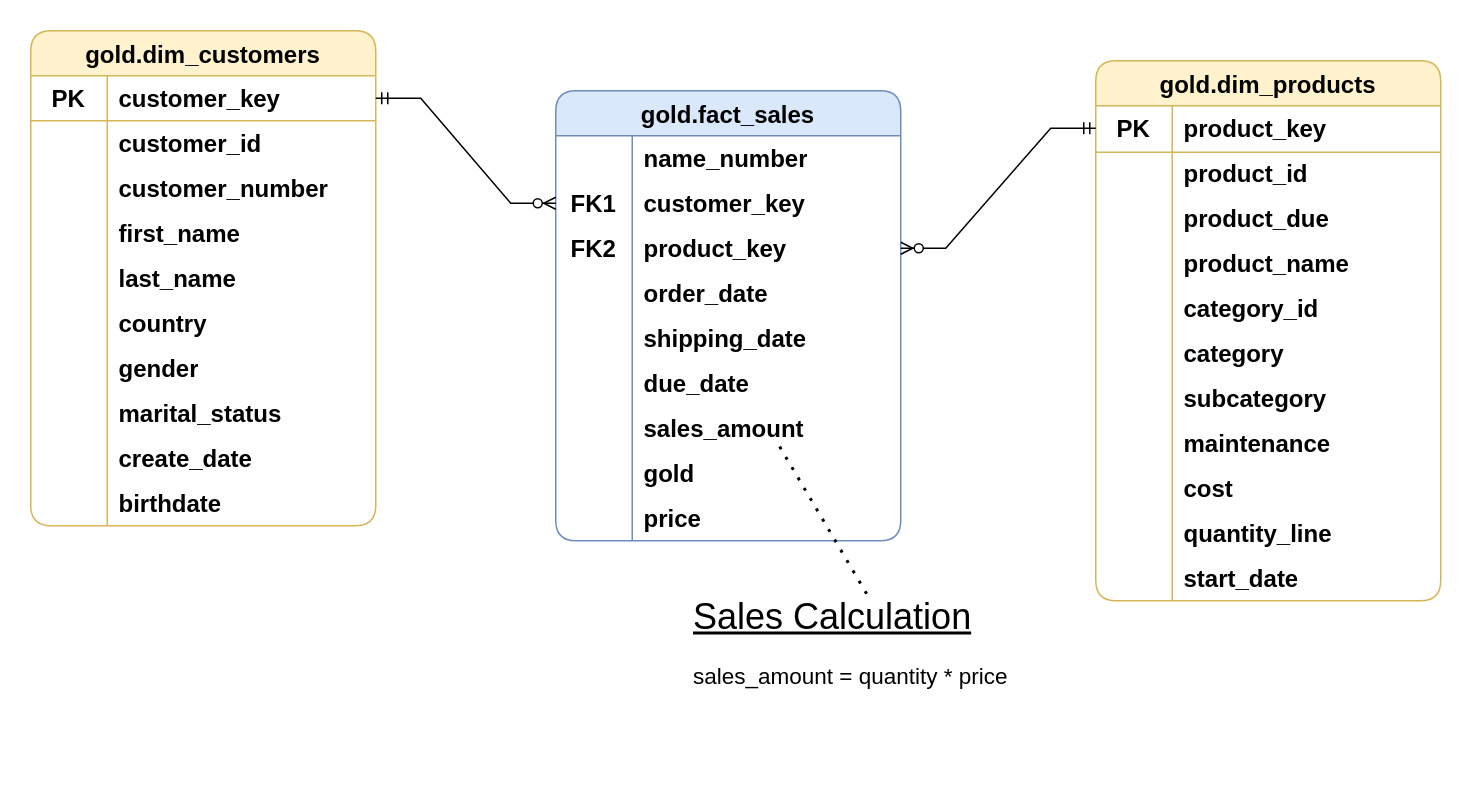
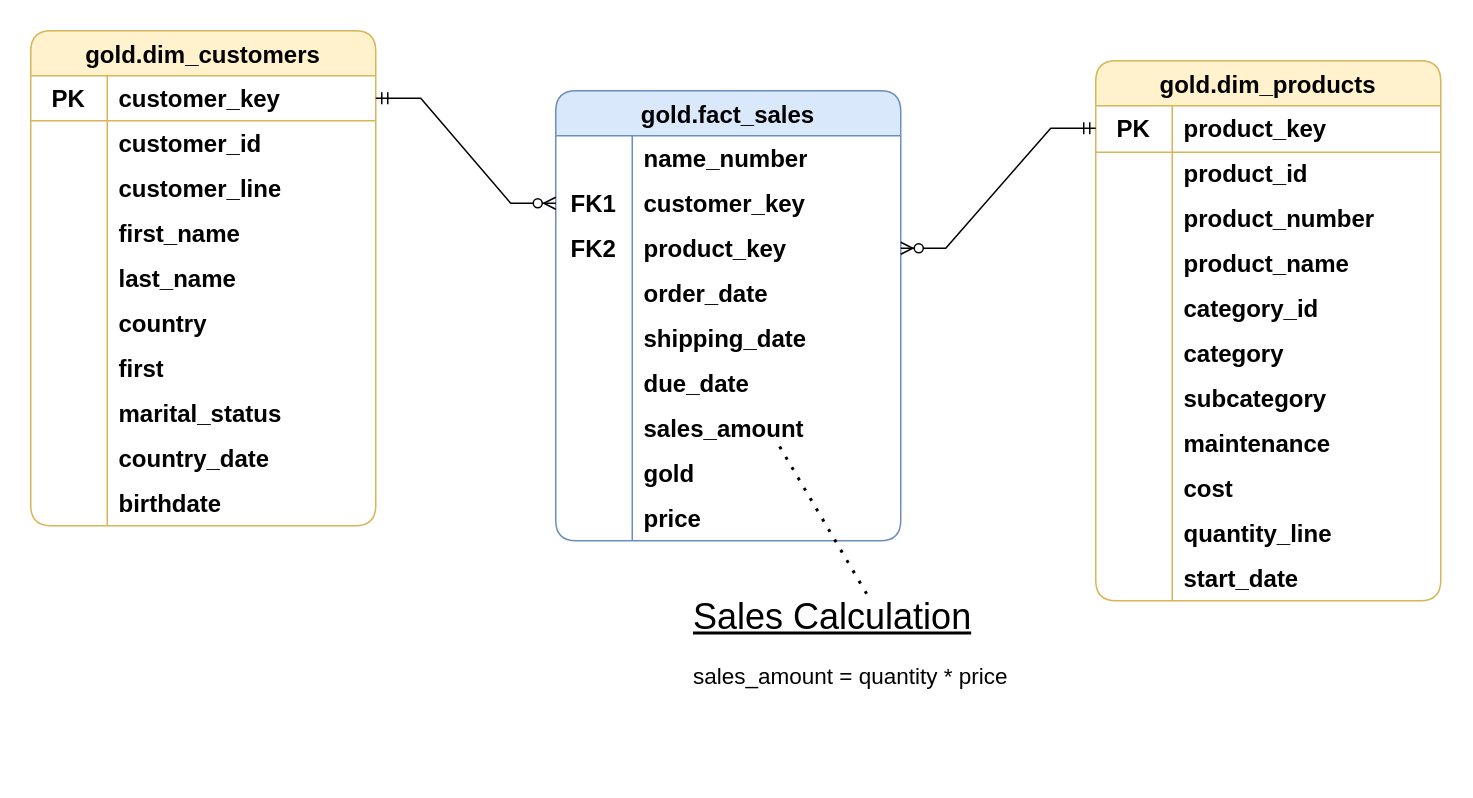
node "customer_number": label "customer_number" -> "customer_line"
node "product_due": label "product_due" -> "product_number"
node "gender": label "gender" -> "first"
node "create_date": label "create_date" -> "country_date"
